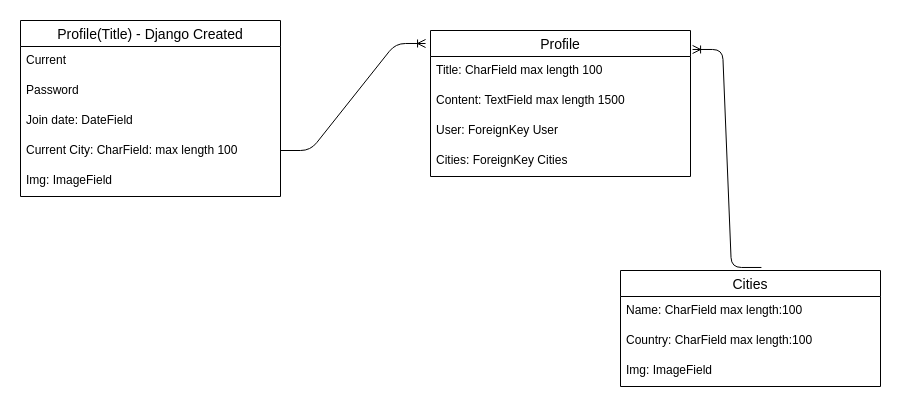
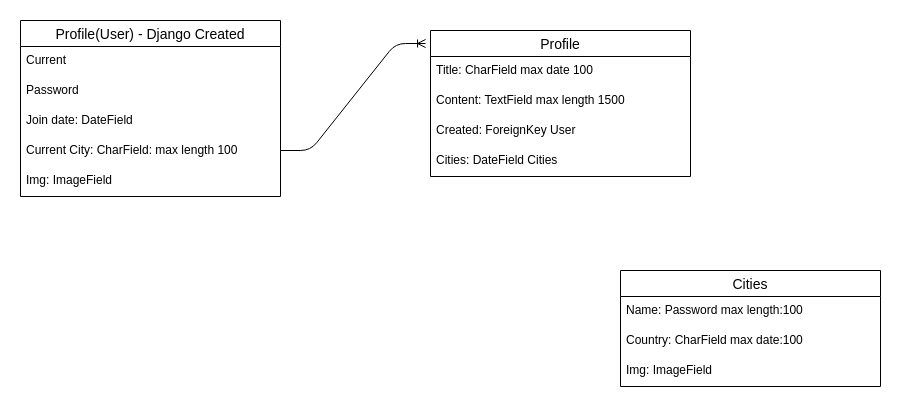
node "Profile(Title) - Django Created": label "Profile(Title) - Django Created" -> "Profile(User) - Django Created"
node "Title: CharField max length 100": label "Title: CharField max length 100" -> "Title: CharField max date 100"
node "User: ForeignKey User": label "User: ForeignKey User" -> "Created: ForeignKey User"
edge "Cities" -> "Profile": removed
node "Cities: ForeignKey Cities": label "Cities: ForeignKey Cities" -> "Cities: DateField Cities"
node "Name: CharField max length:100": label "Name: CharField max length:100" -> "Name: Password max length:100"
node "Country: CharField max length:100": label "Country: CharField max length:100" -> "Country: CharField max date:100"
